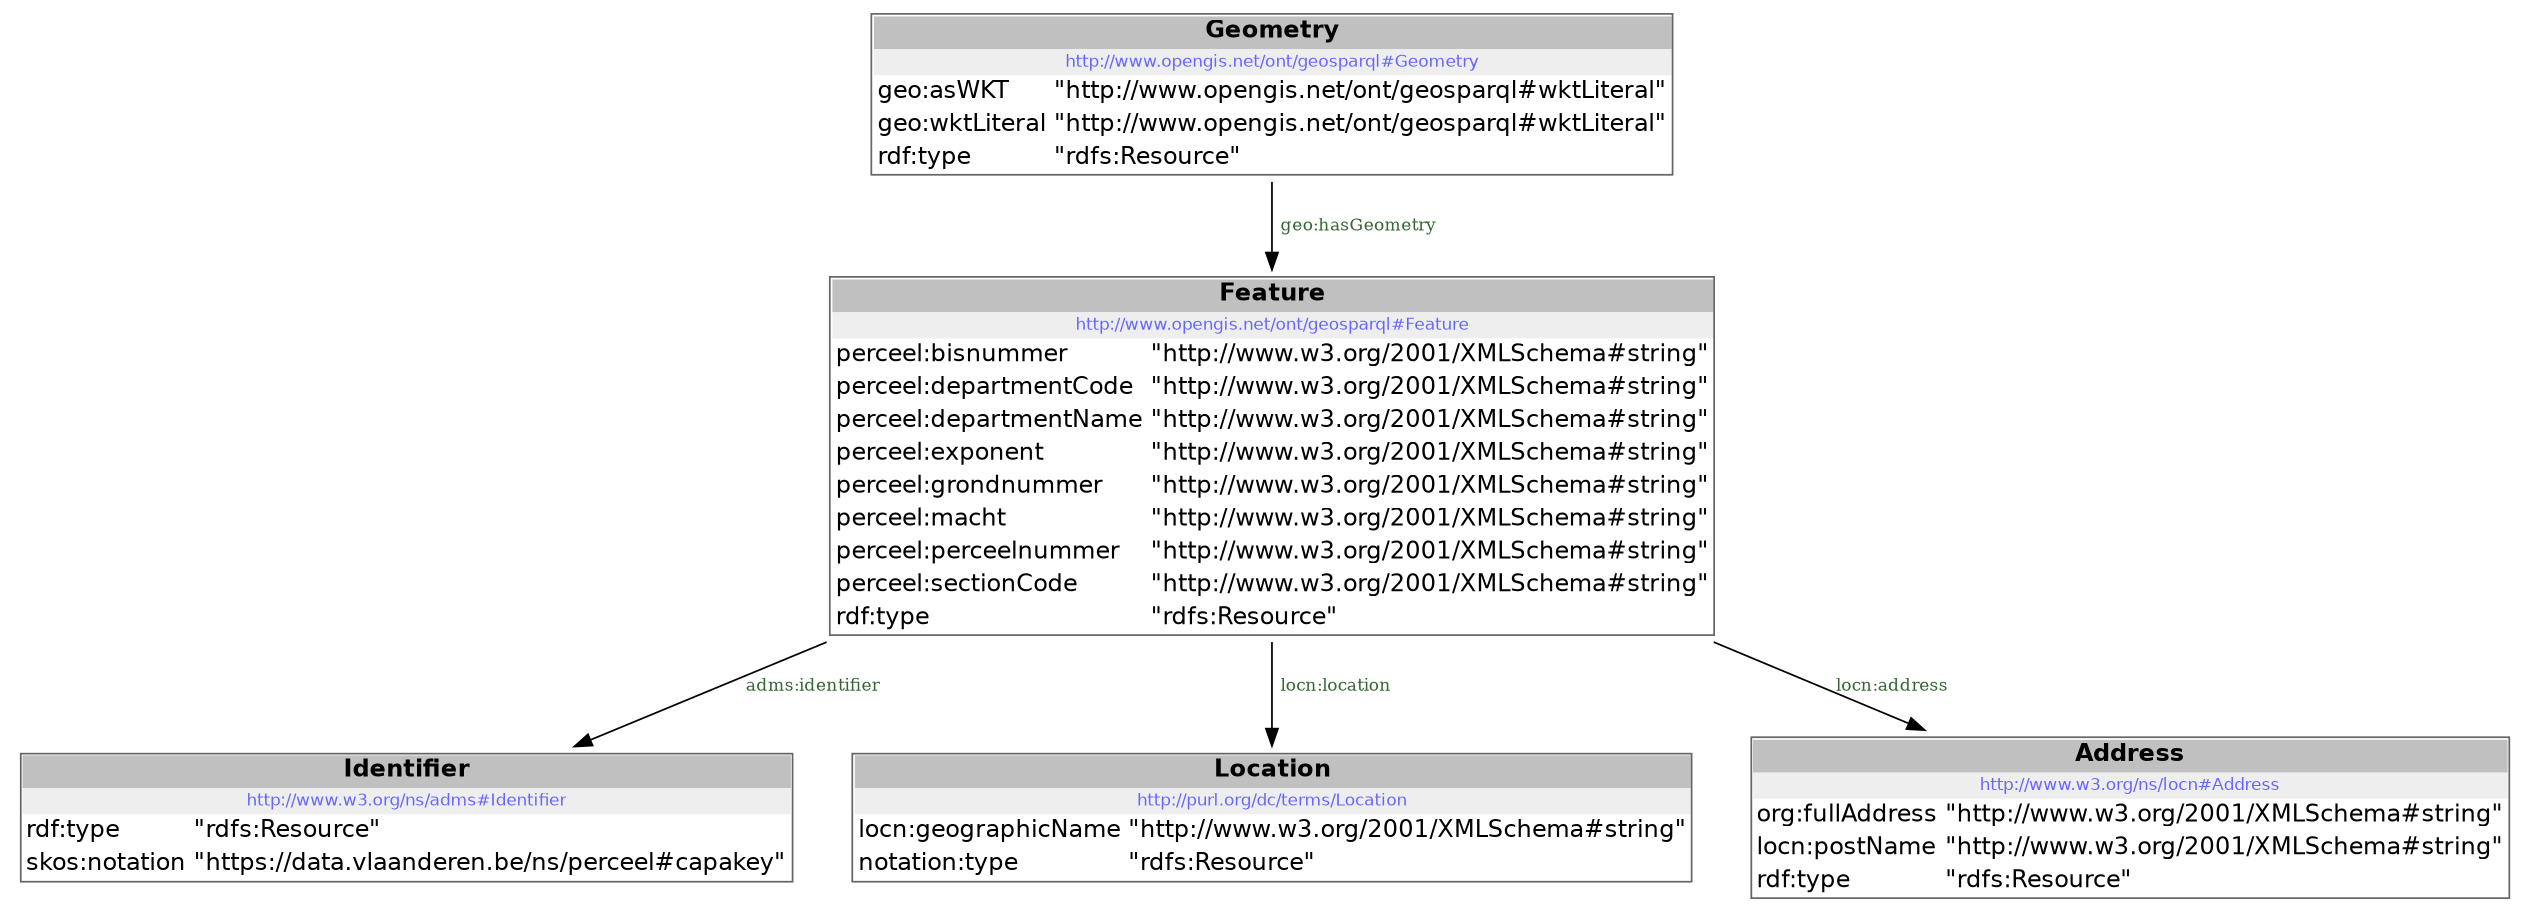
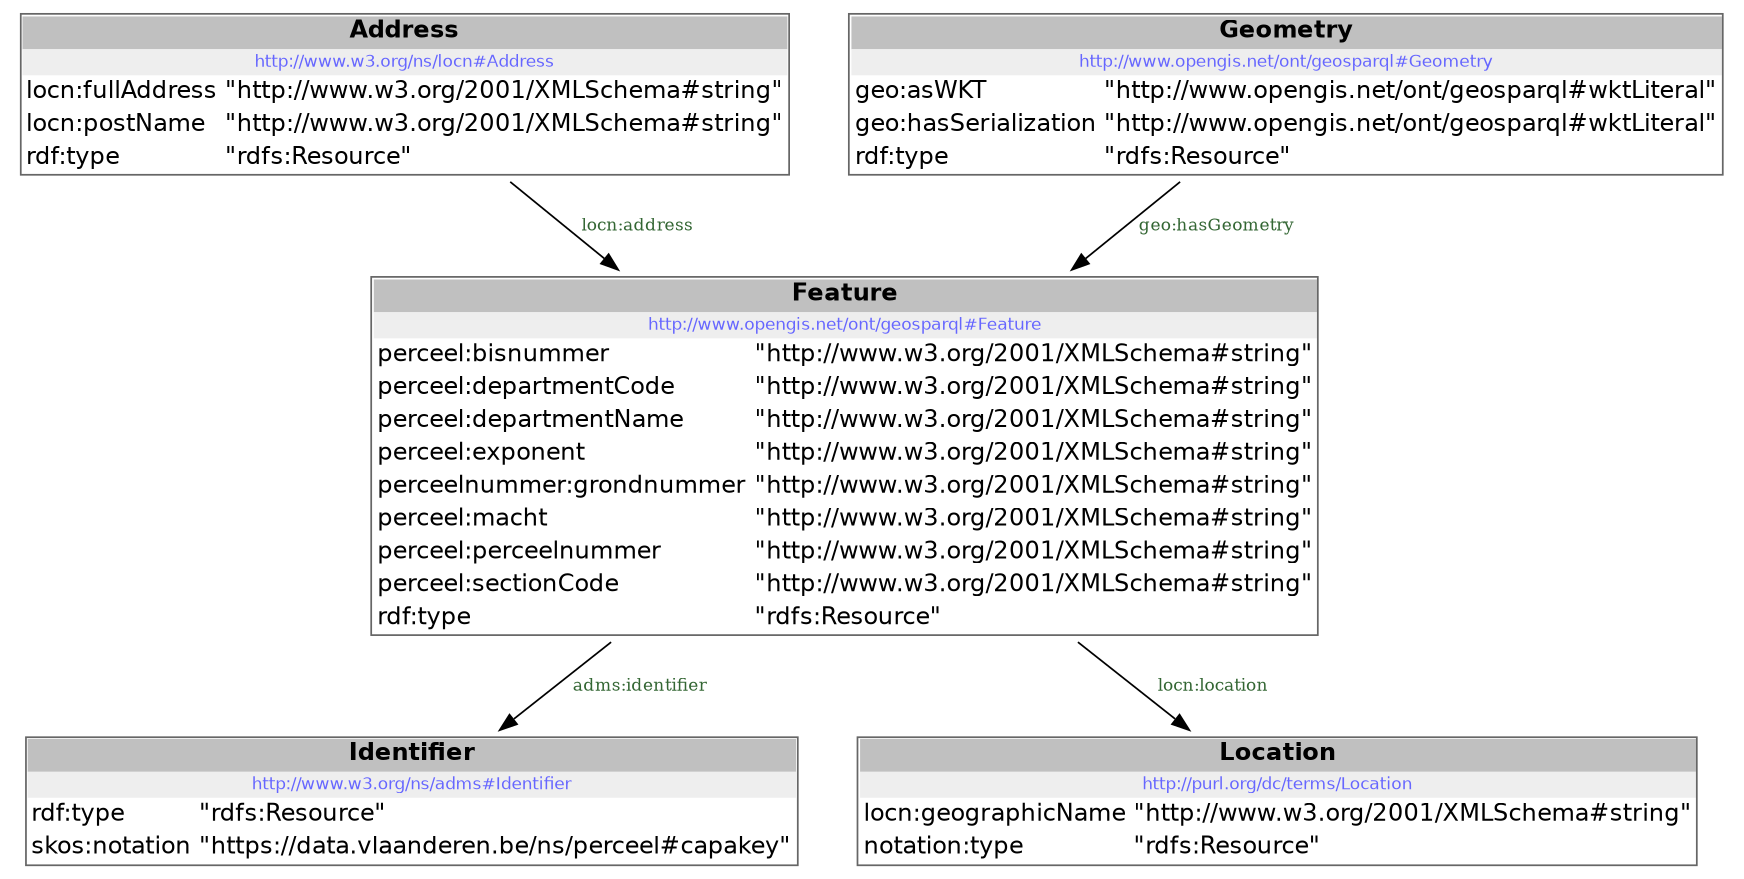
node "Geometry": text "geo:wktLiteral" -> "geo:hasSerialization"
node "Feature": text "perceel:grondnummer" -> "perceelnummer:grondnummer"
edge "Feature" -> "Address": reversed
node "Address": text "org:fullAddress" -> "locn:fullAddress"
